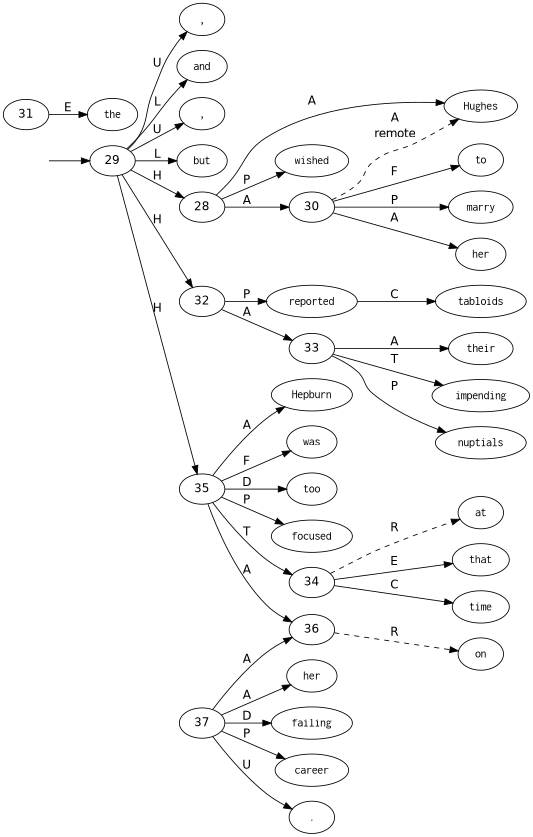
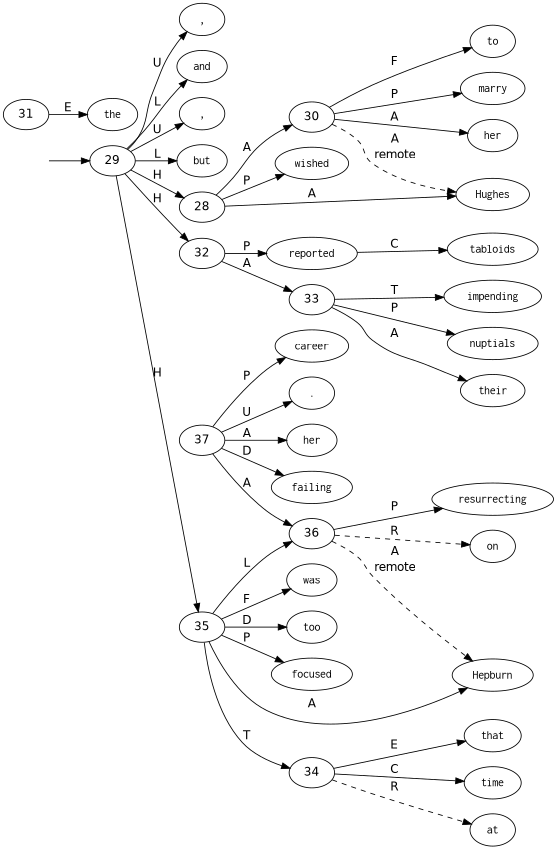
node "resurrecting": added
edge "35" -> "36": label "A" -> "L"
edge "36" -> "Hepburn": added, label "A remote"
